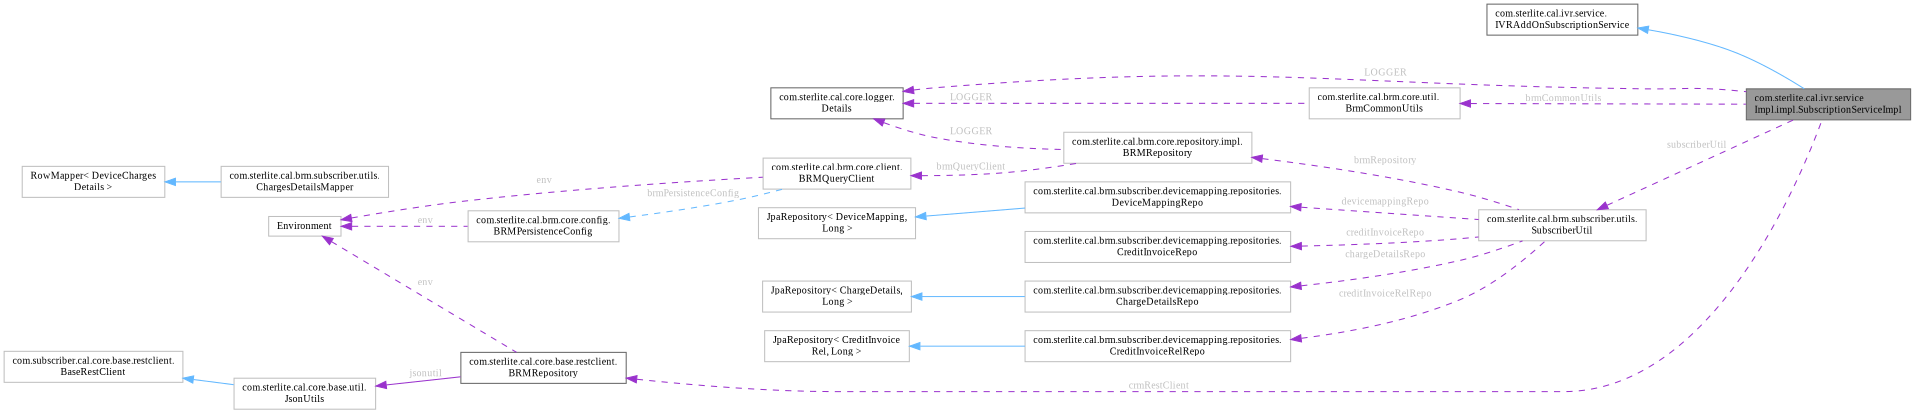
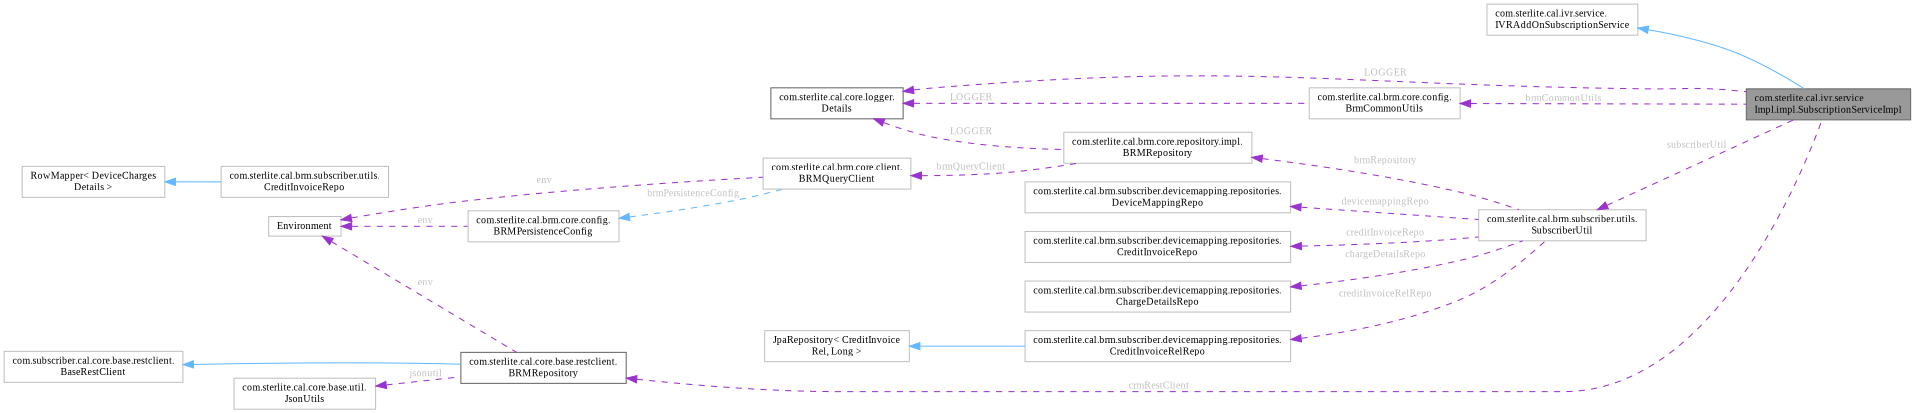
node "com.sterlite.cal.ivr.service. IVRAddOnSubscriptionService": color gray40 -> grey75
node "com.sterlite.cal.brm.core.util. BrmCommonUtils": label "com.sterlite.cal.brm.core.util. BrmCommonUtils" -> "com.sterlite.cal.brm.core.config. BrmCommonUtils"
node "com.sterlite.cal.brm.subscriber.utils. ChargesDetailsMapper": label "com.sterlite.cal.brm.subscriber.utils. ChargesDetailsMapper" -> "com.sterlite.cal.brm.subscriber.utils. CreditInvoiceRepo"
node "JpaRepository< DeviceMapping, Long >": removed
node "JpaRepository< ChargeDetails, Long >": removed
edge "com.sterlite.cal.core.base.restclient. BRMRepository" -> "com.sterlite.cal.core.base.util. JsonUtils": style solid -> dashed
edge "com.sterlite.cal.core.base.util. JsonUtils" -> "com.subscriber.cal.core.base.restclient. BaseRestClient": now "com.sterlite.cal.core.base.restclient. BRMRepository" -> "com.subscriber.cal.core.base.restclient. BaseRestClient"
